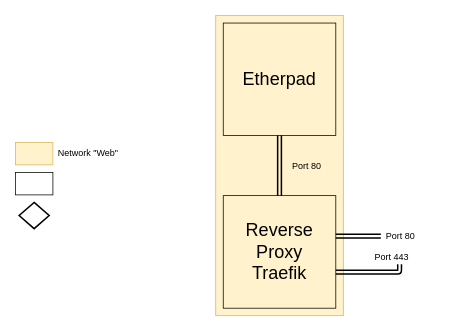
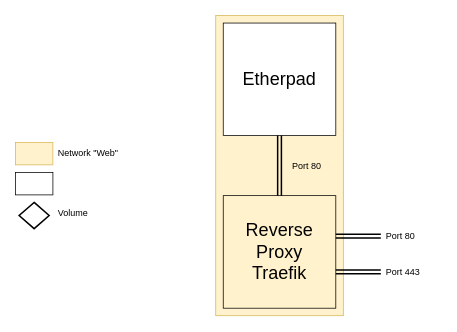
node "Etherpad": fillcolor #fff2cc -> #ffffff
node "Volume": added
node "Port 443": moved (399, 257) -> (411, 272)
